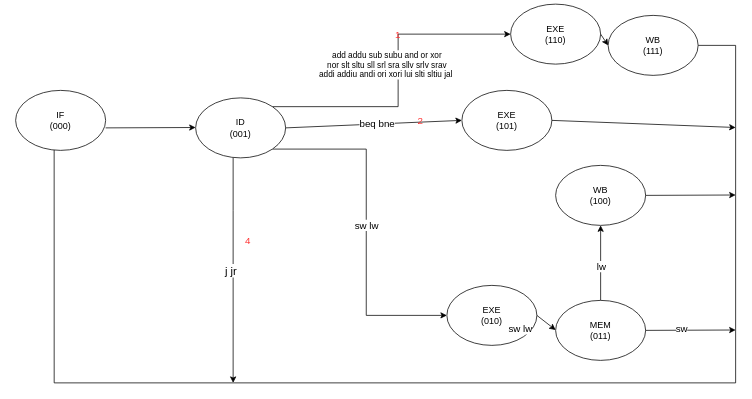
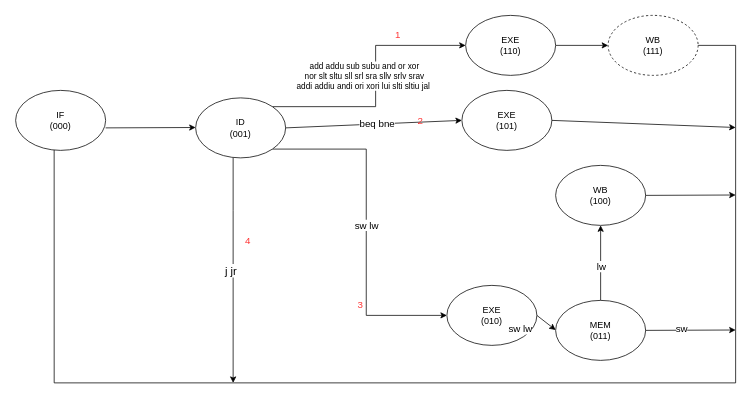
node "EXE (110)": moved (555, 34) -> (510, 45)
node "WB (111)": style solid -> dashed
node "3": added
